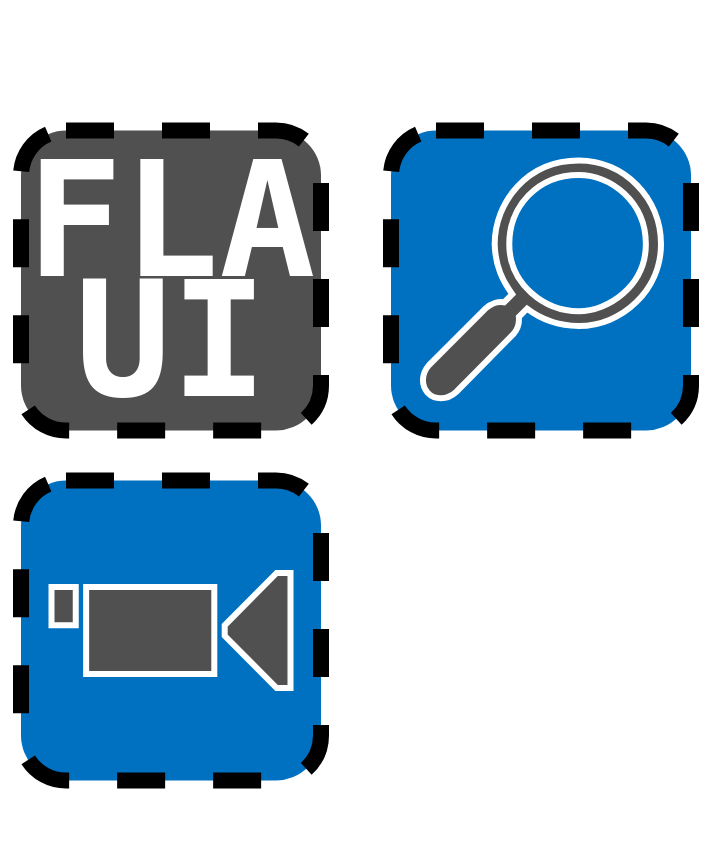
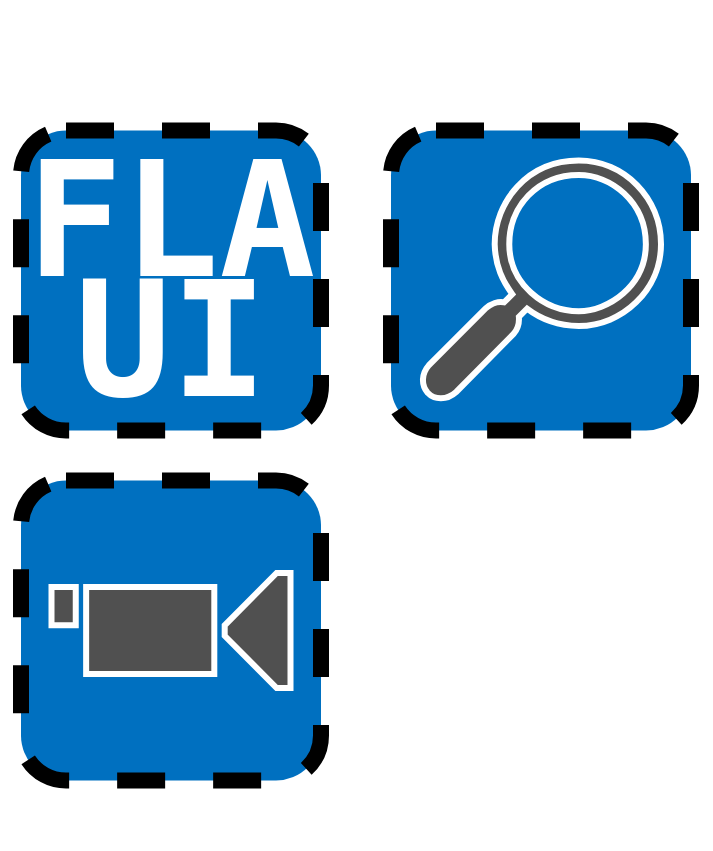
node "FLAUI": fillcolor #505050 -> #0070c0
